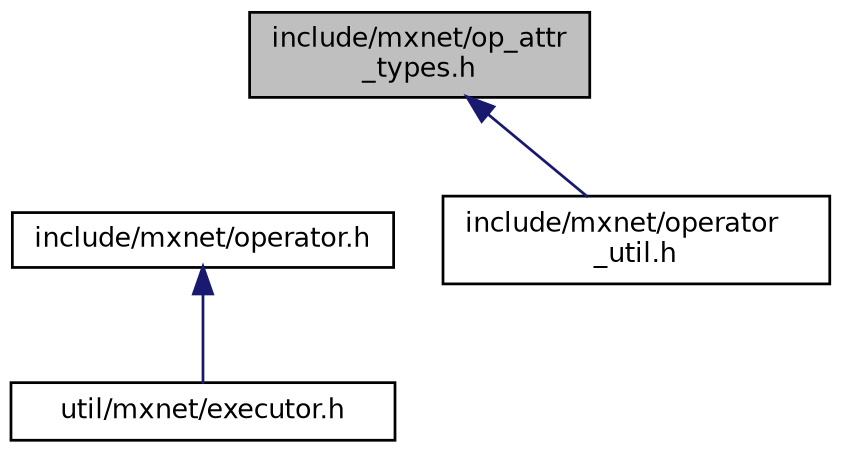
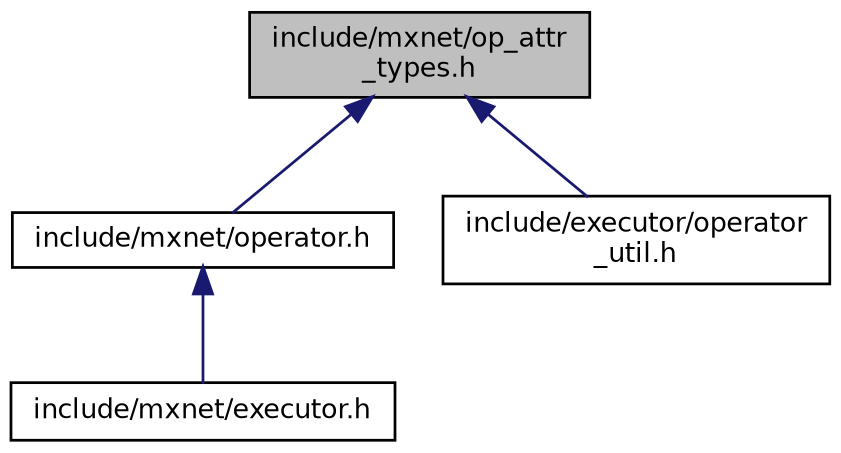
edge "include/mxnet/operator.h" -> "include/mxnet/op_attr _types.h": added
node "include/mxnet/operator _util.h": label "include/mxnet/operator _util.h" -> "include/executor/operator _util.h"
node "util/mxnet/executor.h": label "util/mxnet/executor.h" -> "include/mxnet/executor.h"
